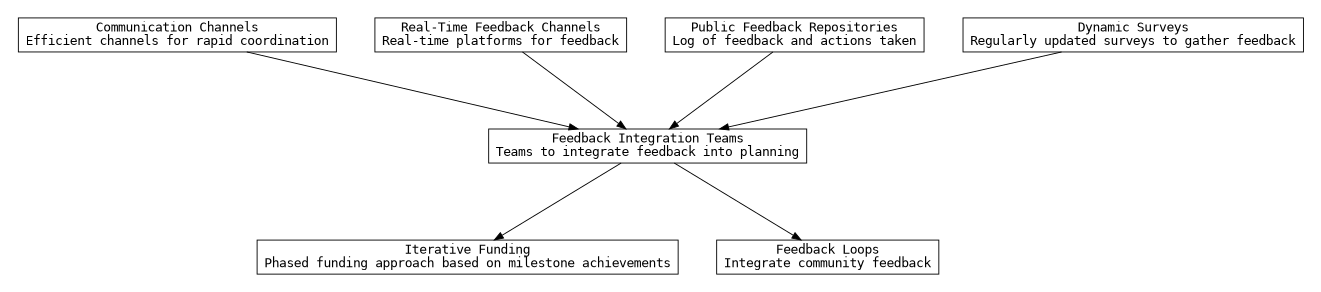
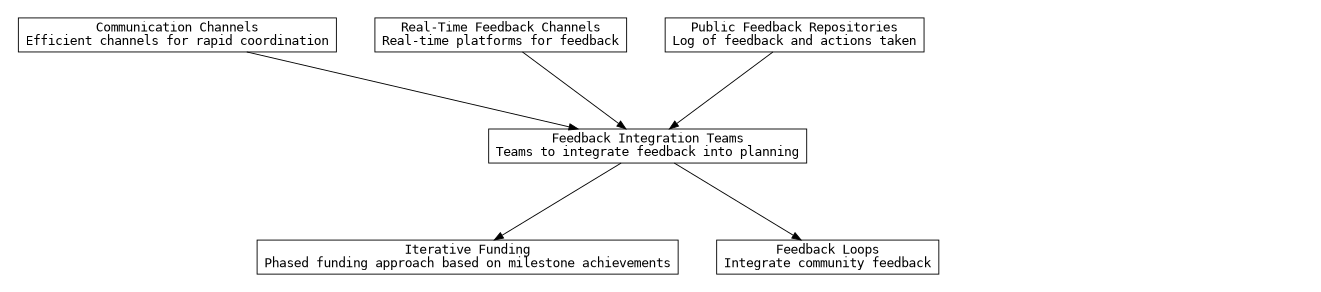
node "Dynamic Surveys Regularly updated surveys to gather feedback": removed
